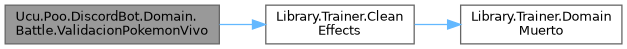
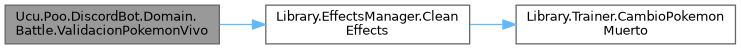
node "Library.Trainer.Clean Effects": label "Library.Trainer.Clean Effects" -> "Library.EffectsManager.Clean Effects"
node "Library.Trainer.Domain Muerto": label "Library.Trainer.Domain Muerto" -> "Library.Trainer.CambioPokemon Muerto"
